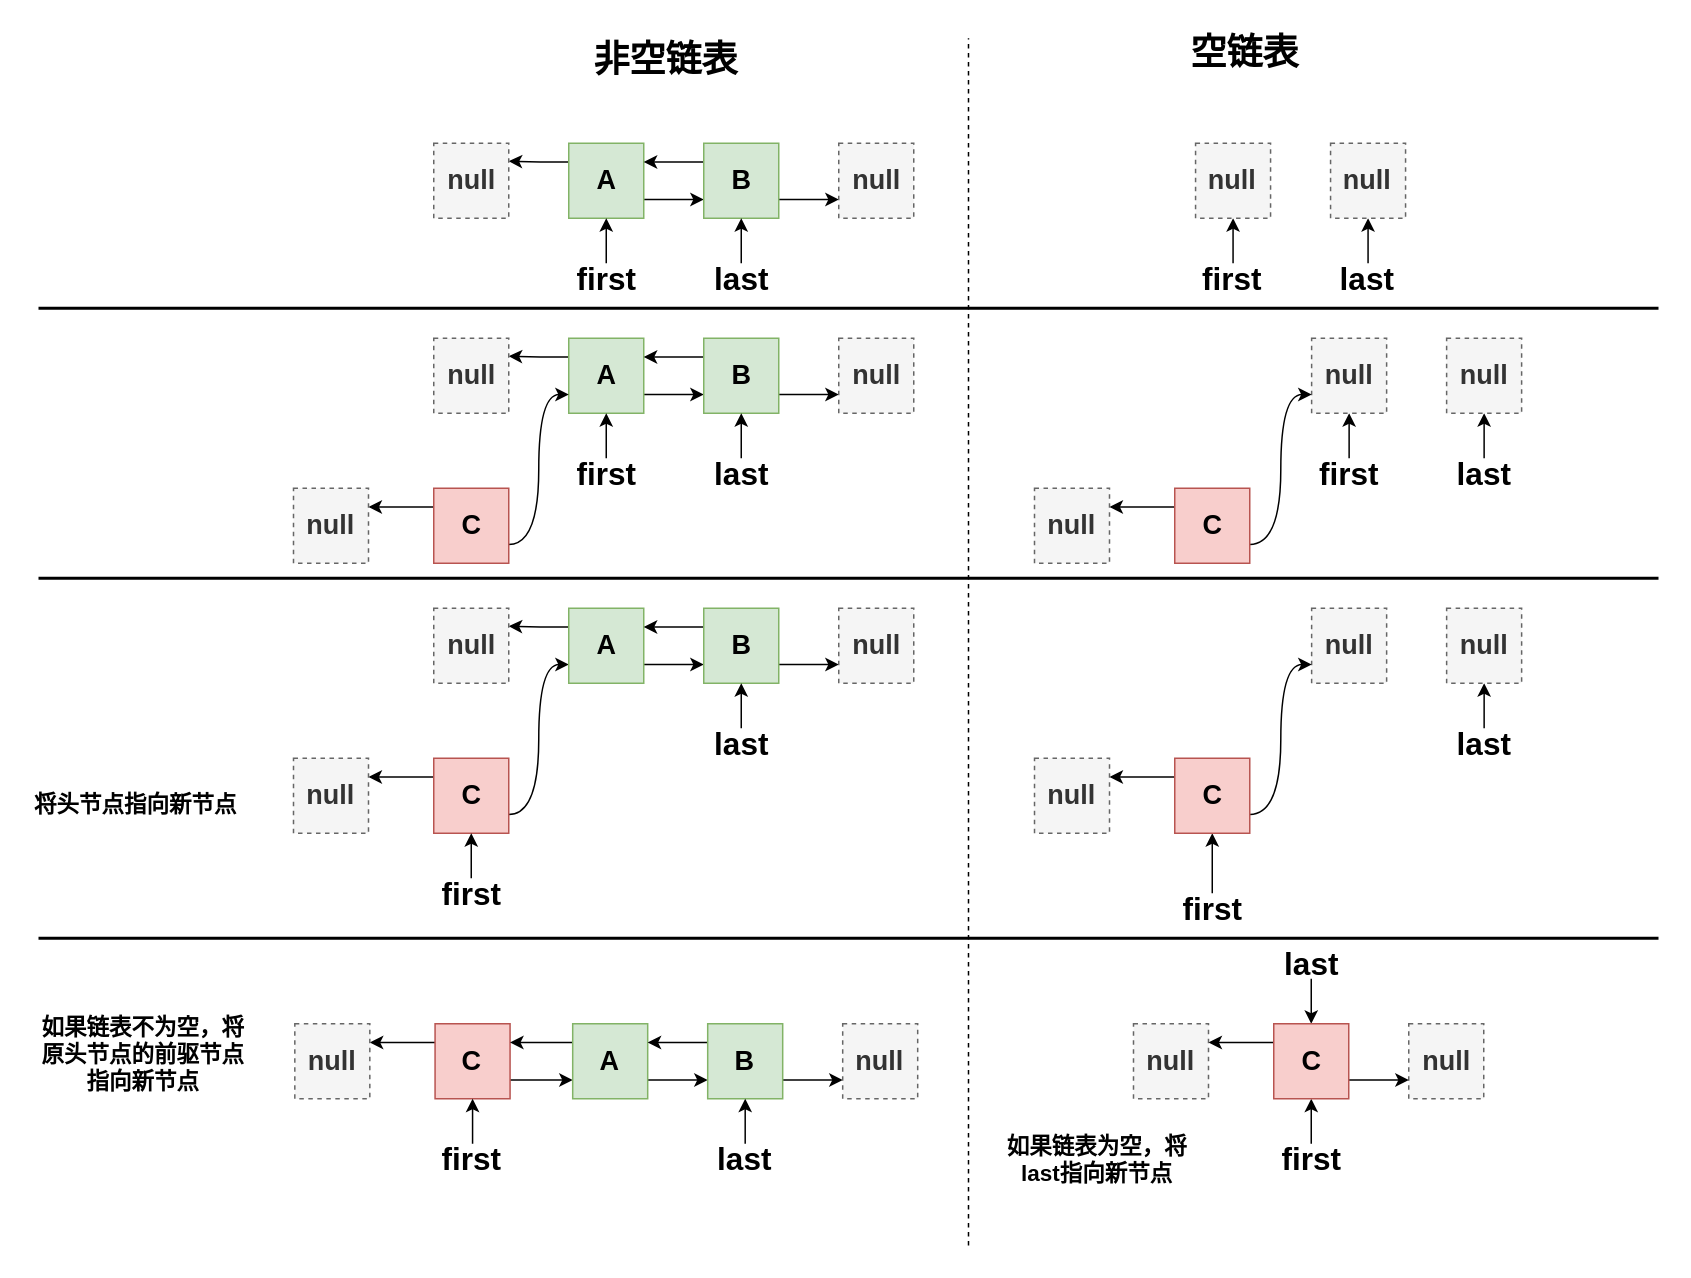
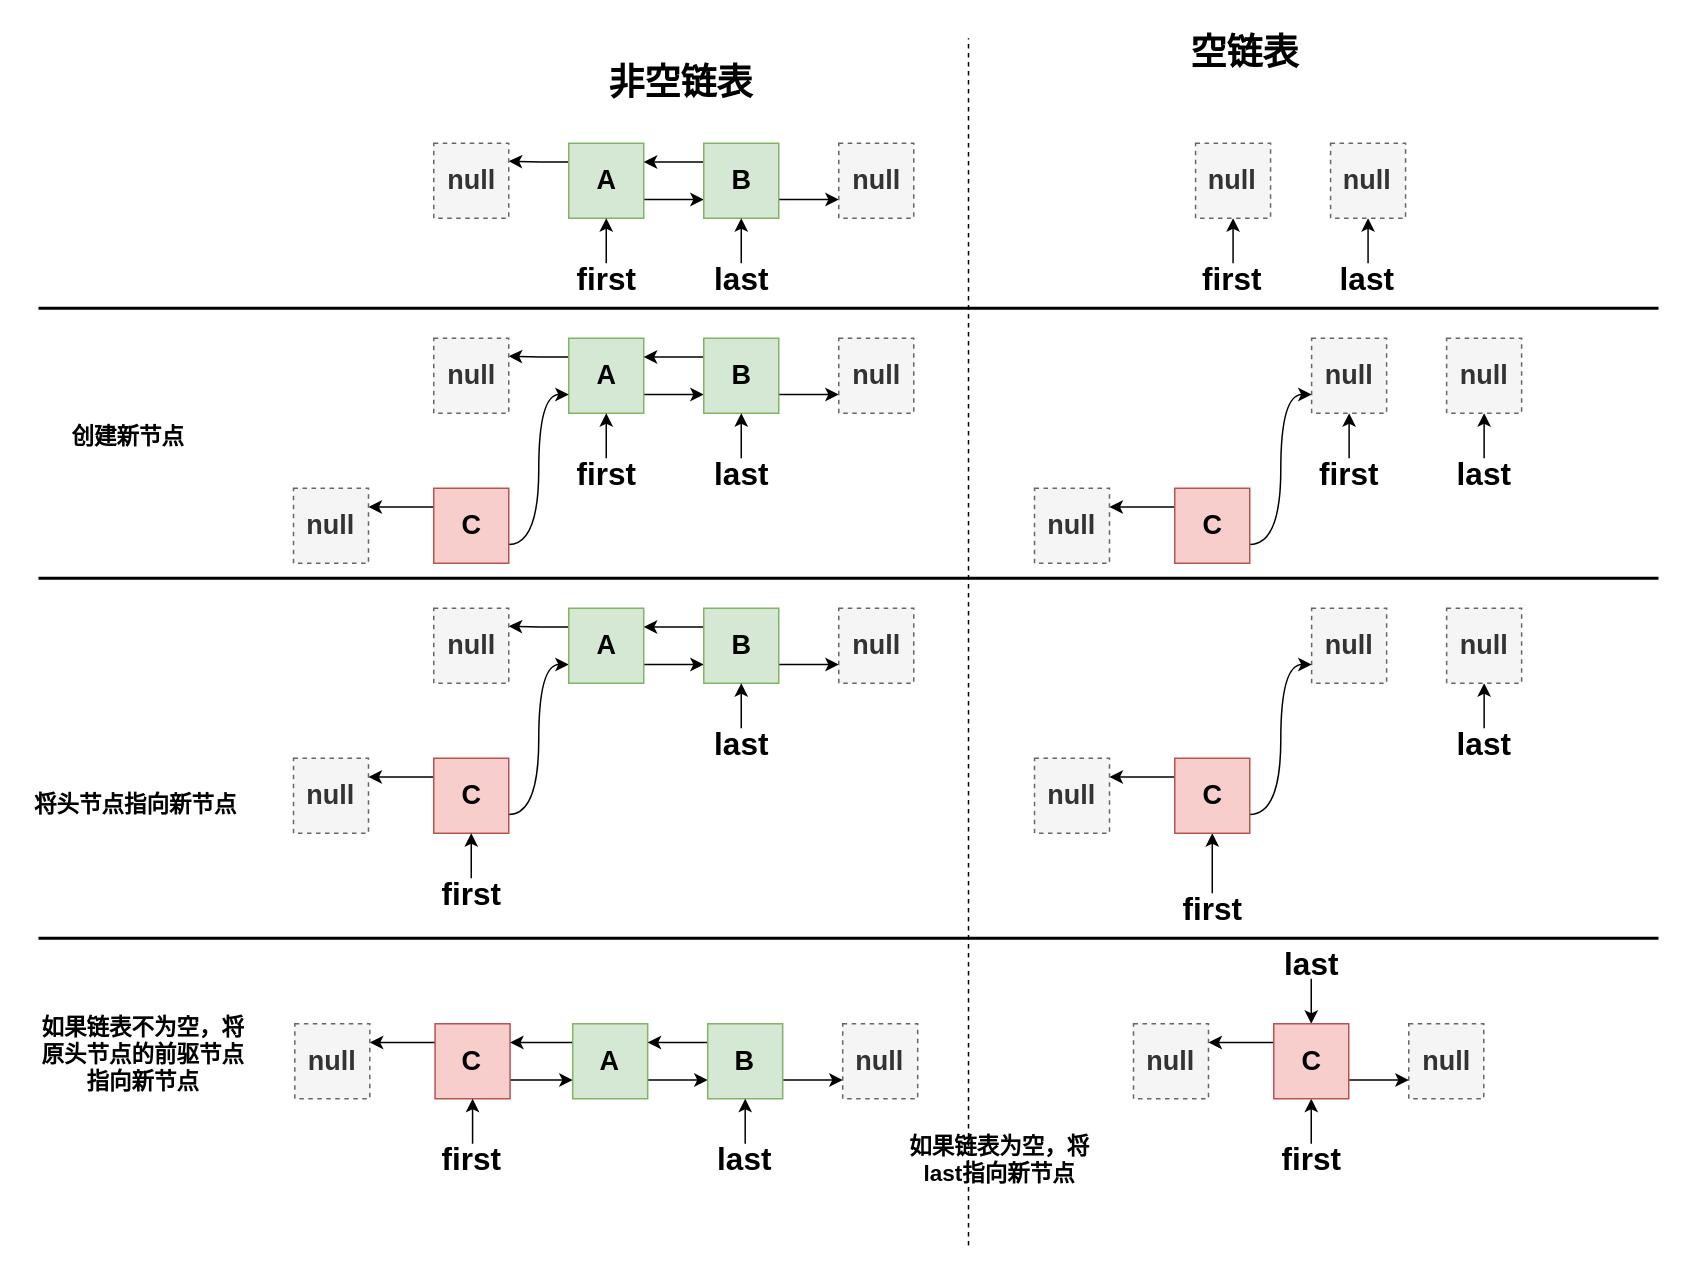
node "非空链表": moved (665, 61) -> (680, 83)
node "创建新节点": added
node "如果链表为空，将last指向新节点": moved (1098, 1159) -> (1000, 1159)
